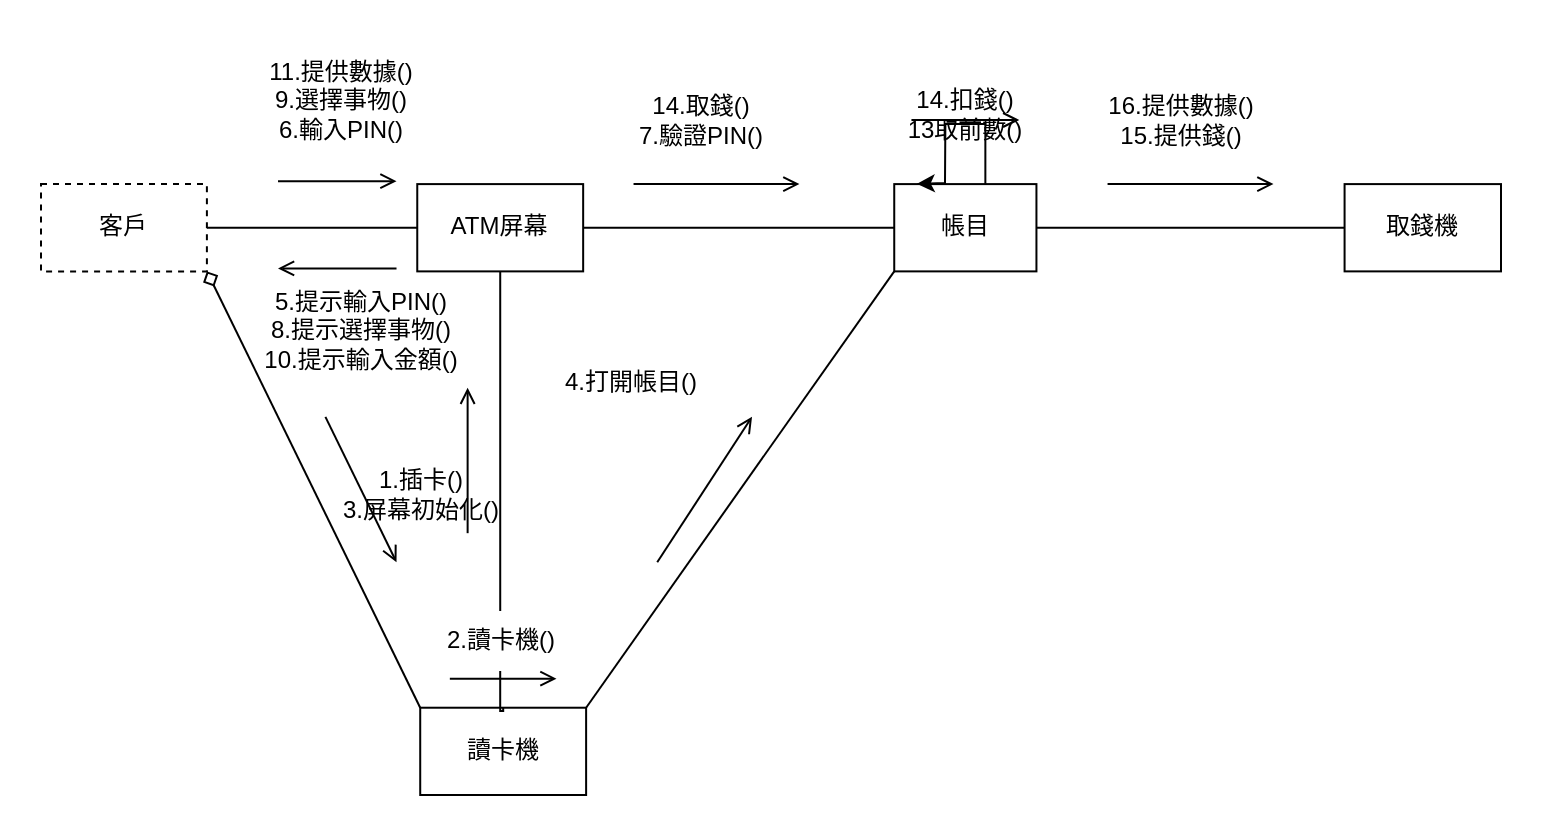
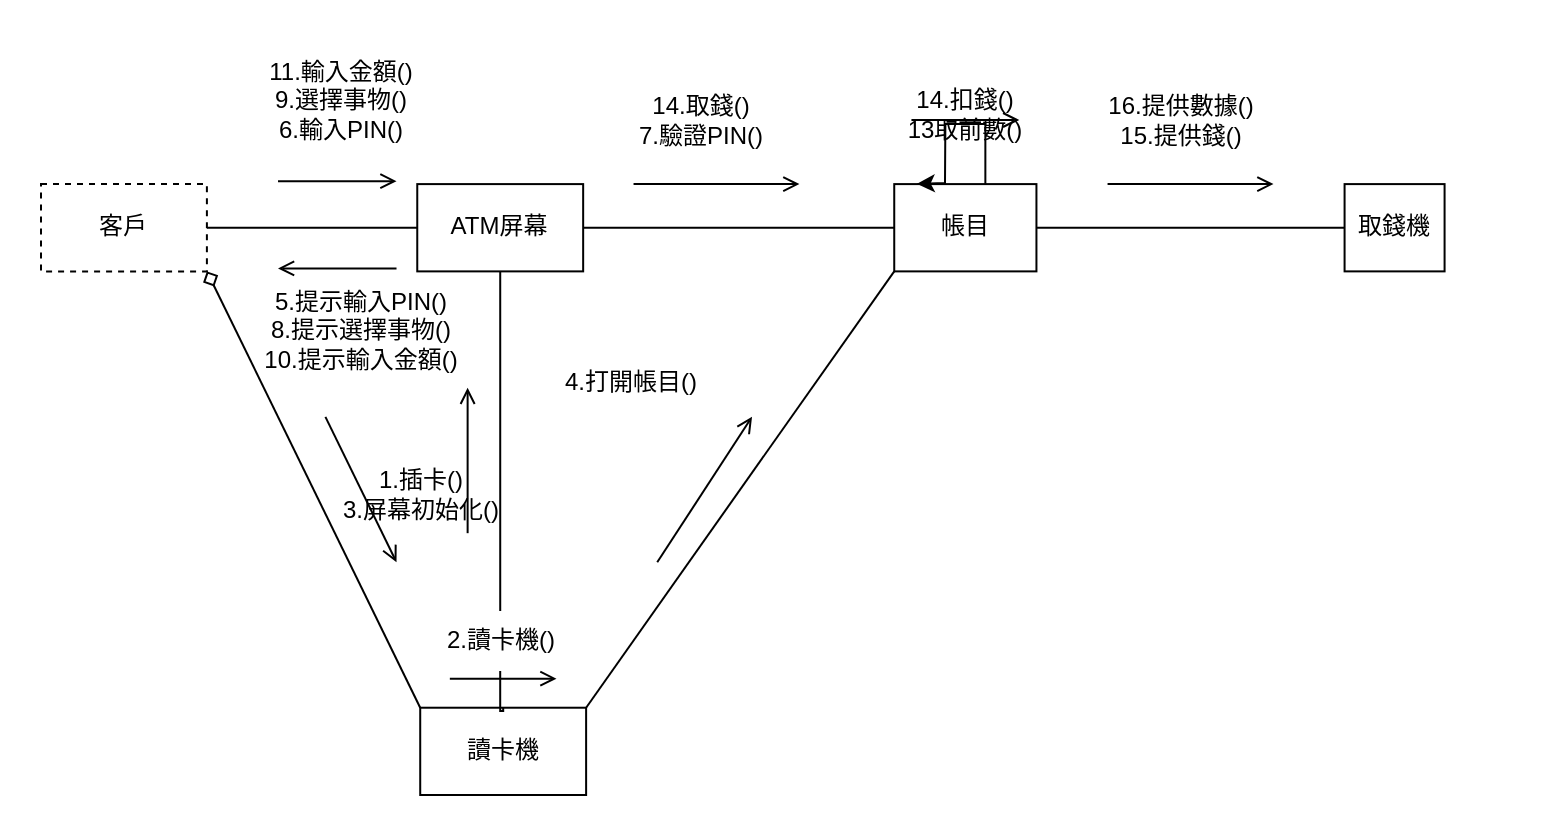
node "11.提供數據() 9.選擇事物() 6.輸入PIN()": label "11.提供數據() 9.選擇事物() 6.輸入PIN()" -> "11.輸入金額() 9.選擇事物() 6.輸入PIN()"
node "取錢機": size 156x87 -> 100x87
